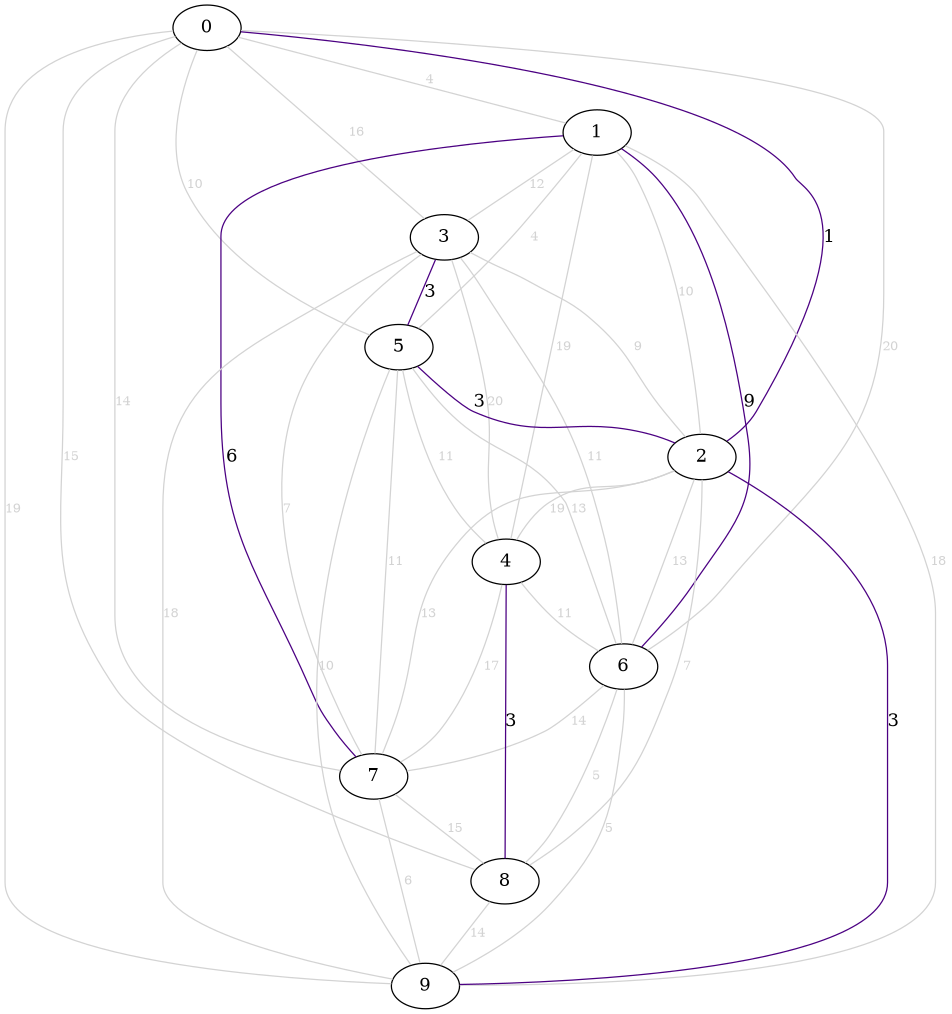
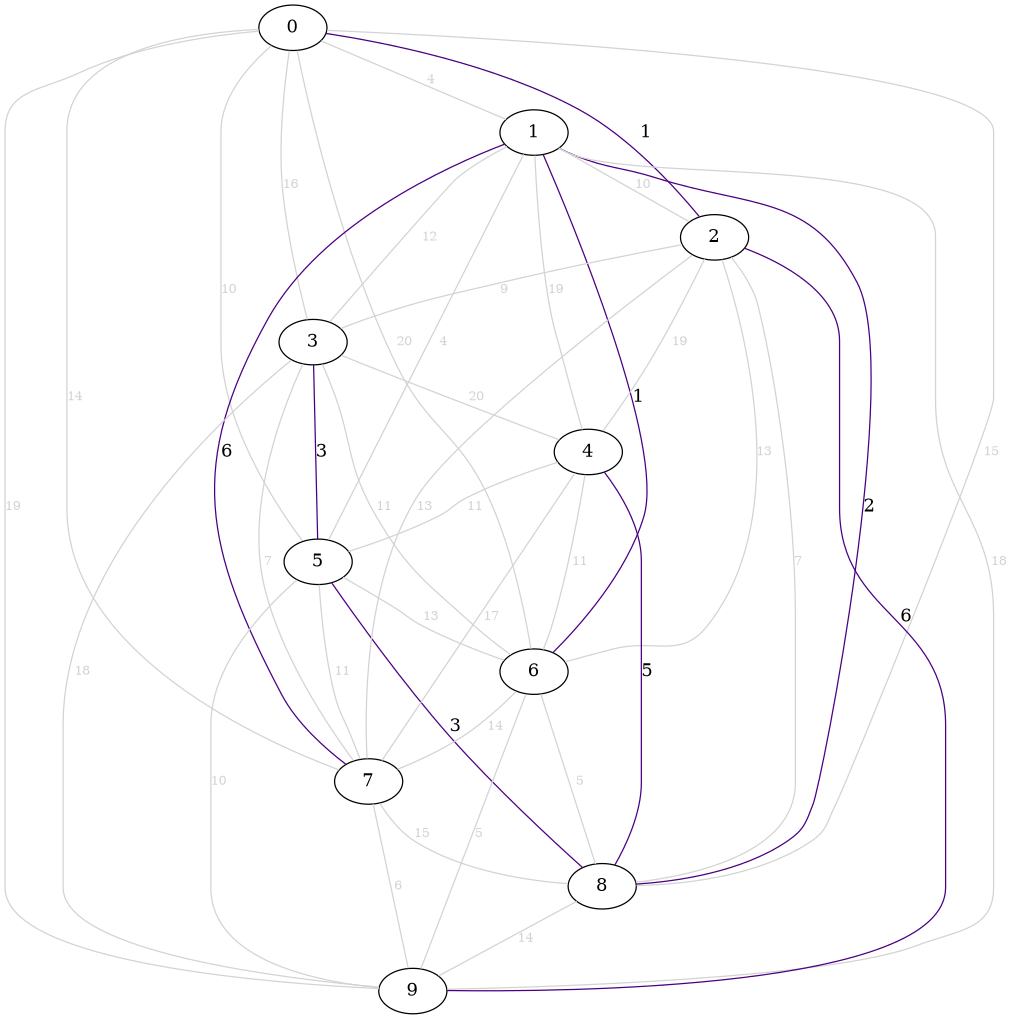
edge "1" -- "6": label "9" -> "1"
edge "5" -- "2": now "5" -- "8"
edge "1" -- "8": added, label "2"
edge "4" -- "8": label "3" -> "5"
edge "2" -- "9": label "3" -> "6"
